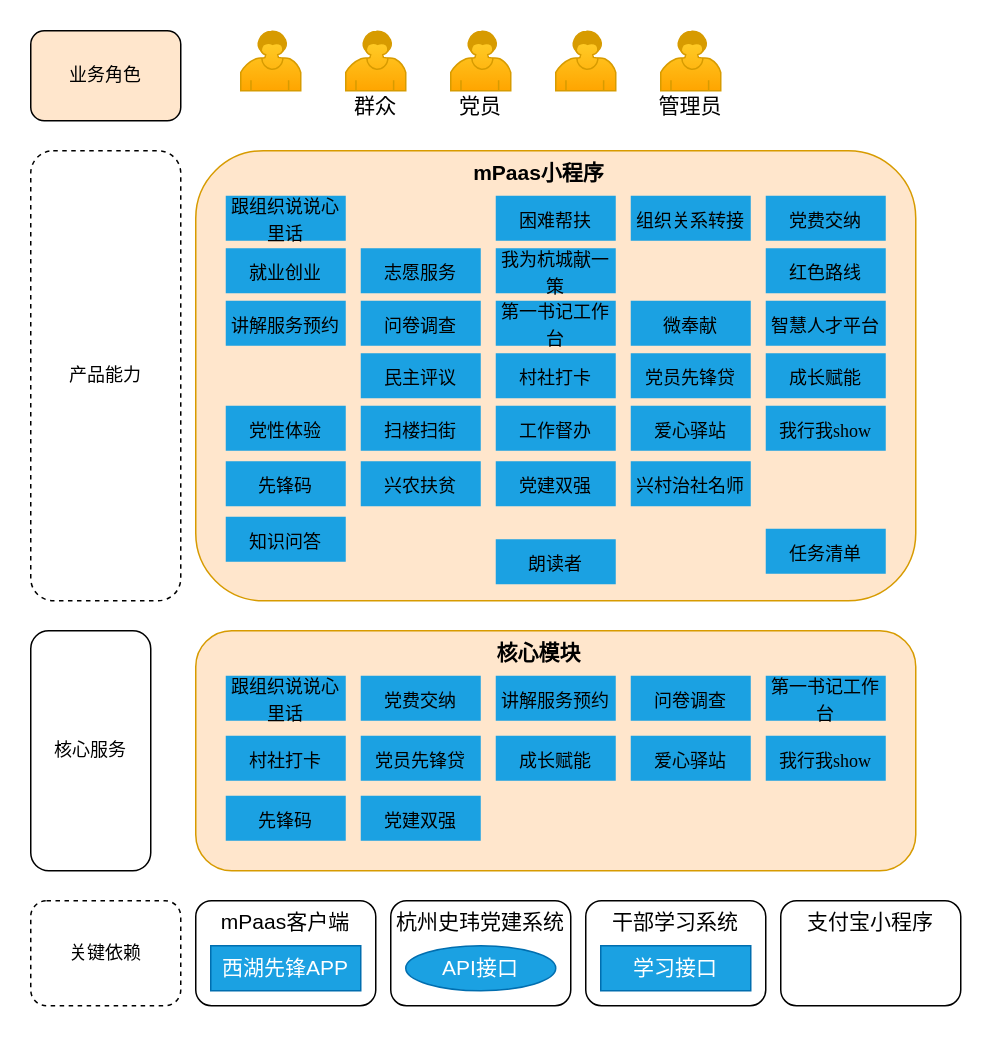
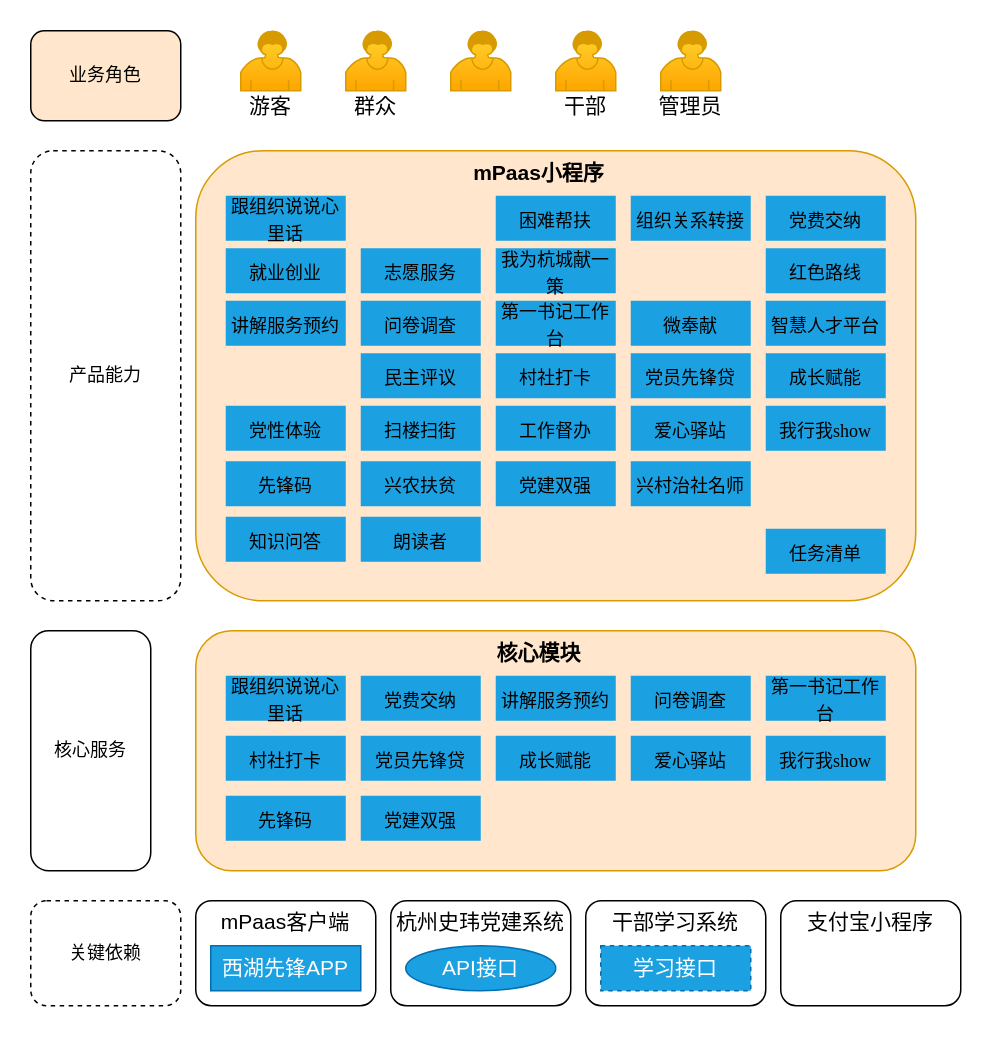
node "游客": added
node "党员": removed
node "干部": added
node "朗读者": moved (556, 562) -> (421, 539)
node "学习接口": style solid -> dashed
